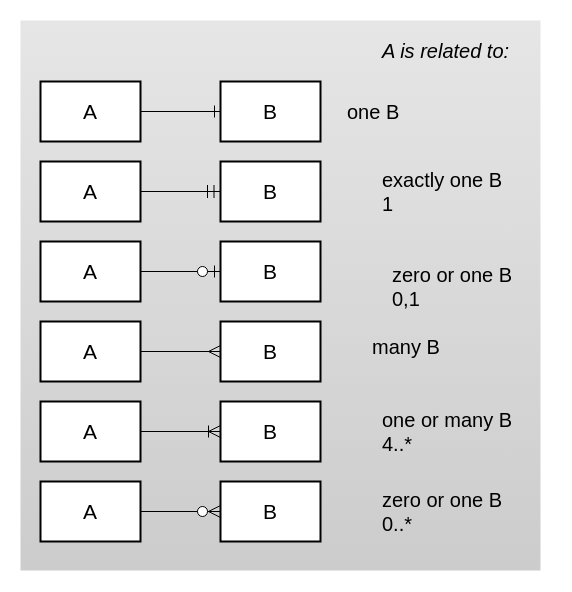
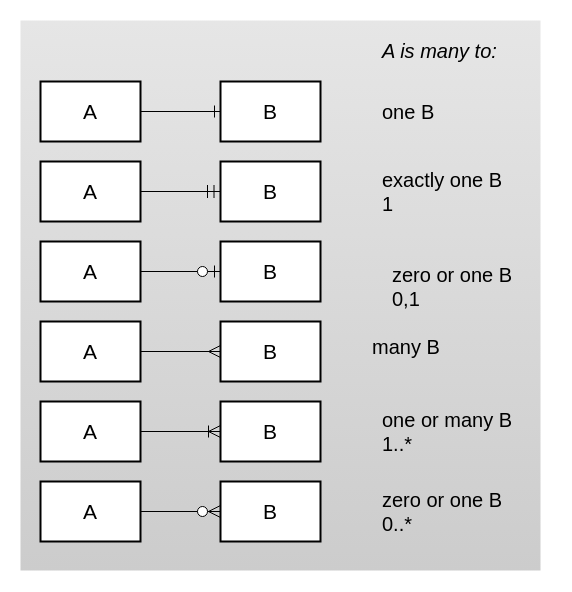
node "A is related to:": label "A is related to:" -> "A is many to:"
node "one B": moved (411, 112) -> (446, 112)
node "one or many B 4..*": label "one or many B 4..*" -> "one or many B 1..*"
